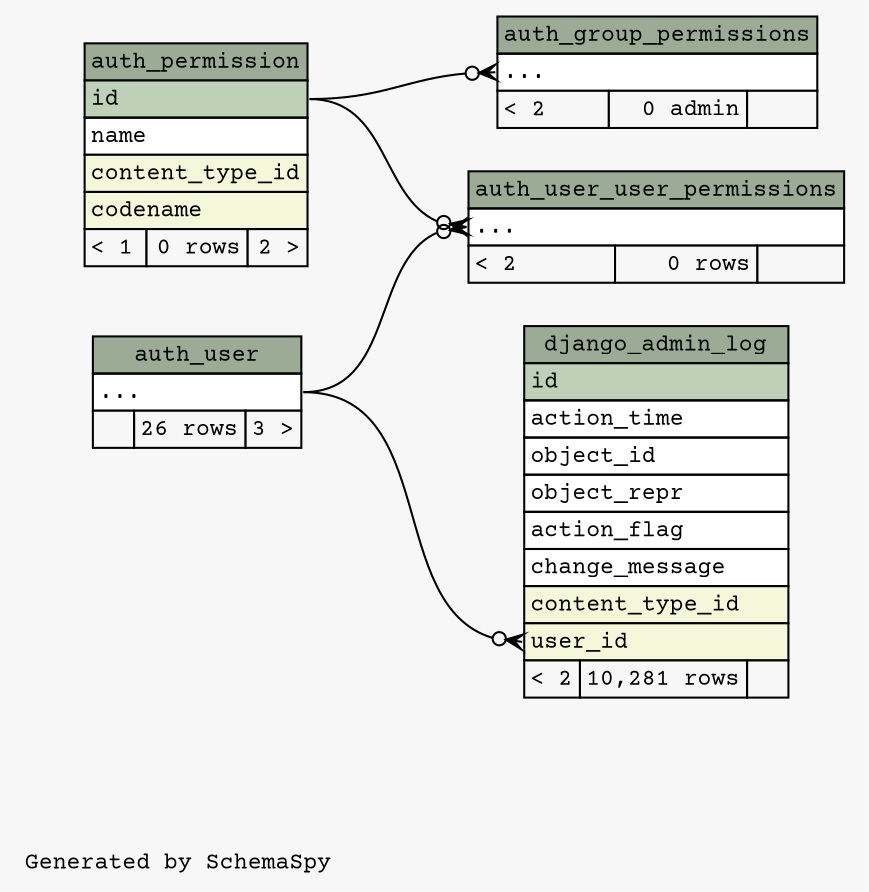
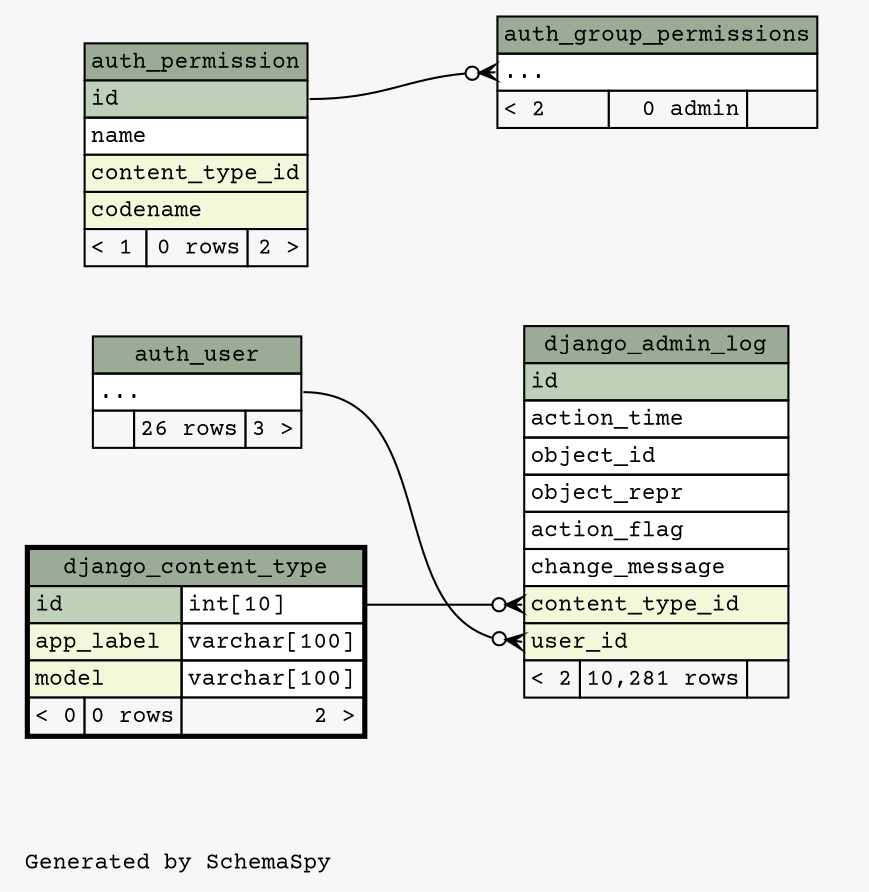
node "auth_user_user_permissions": removed
node "django_content_type": added
